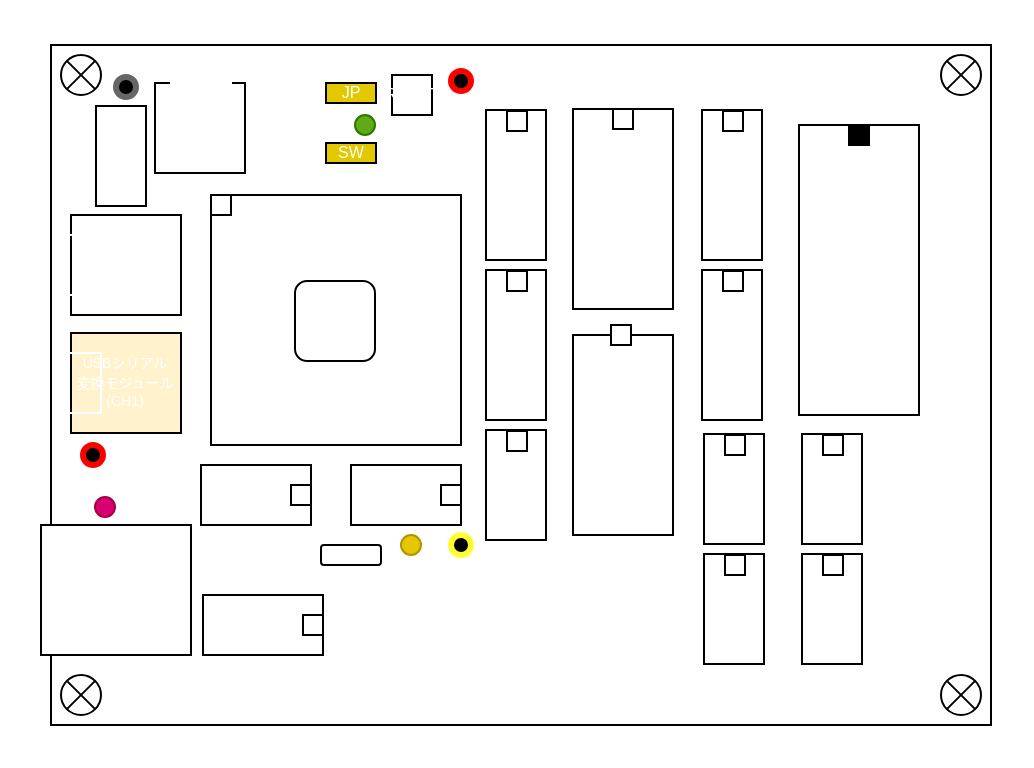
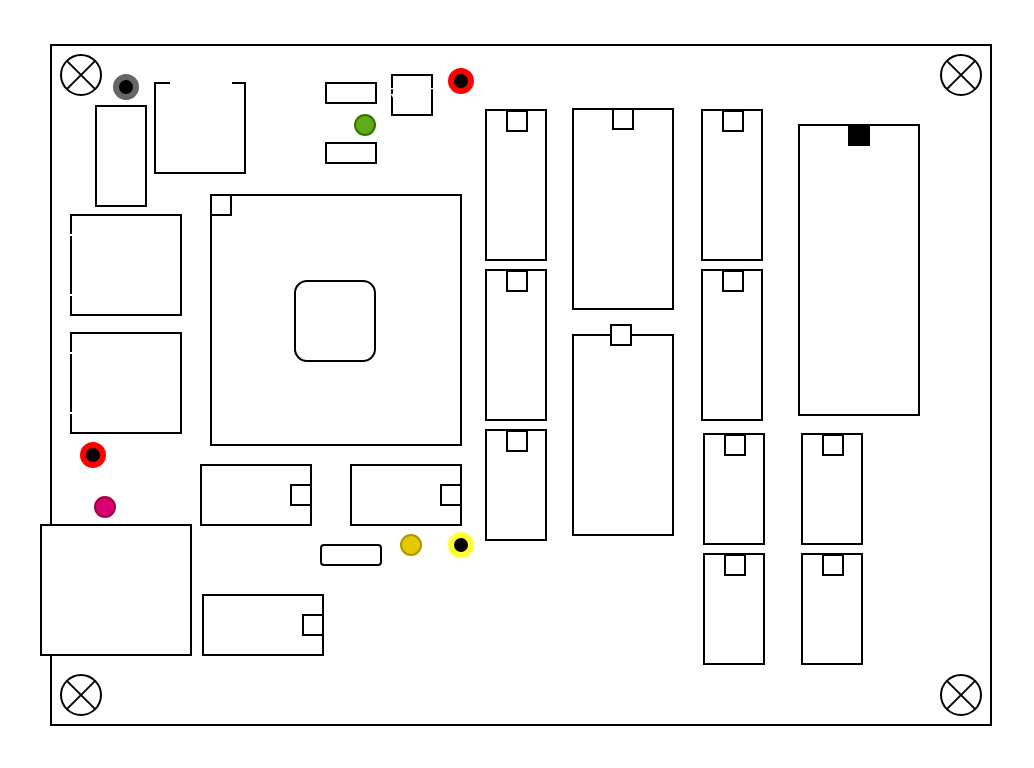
node "JP": fillcolor #e3c800 -> #ffffff
node "SW": fillcolor #e3c800 -> #ffffff
node "USBシリアル 変換モジュール (CH1)": fillcolor #fff2cc -> #ffffff
